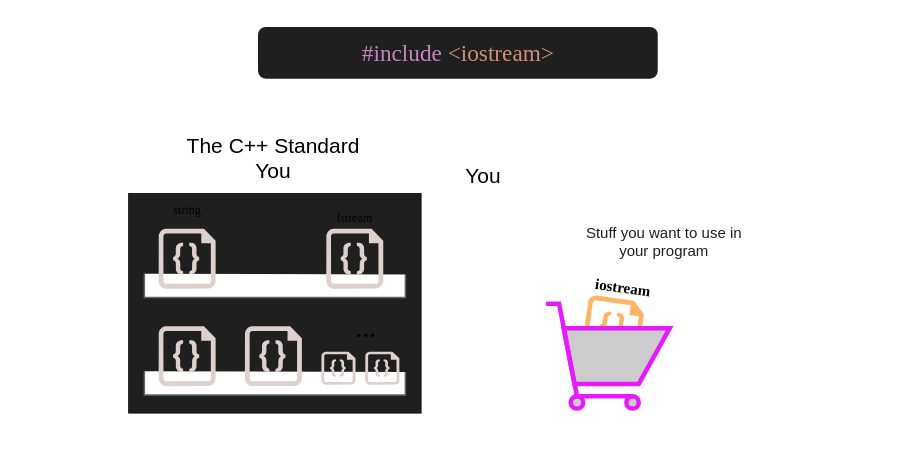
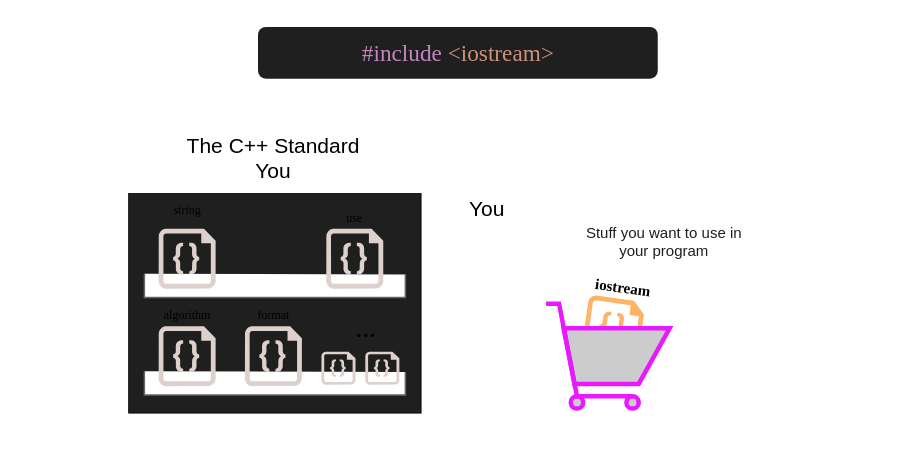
node "You": moved (483, 175) -> (487, 209)
node "fstream": label "fstream" -> "use"
node "algorithm": added
node "format": added
